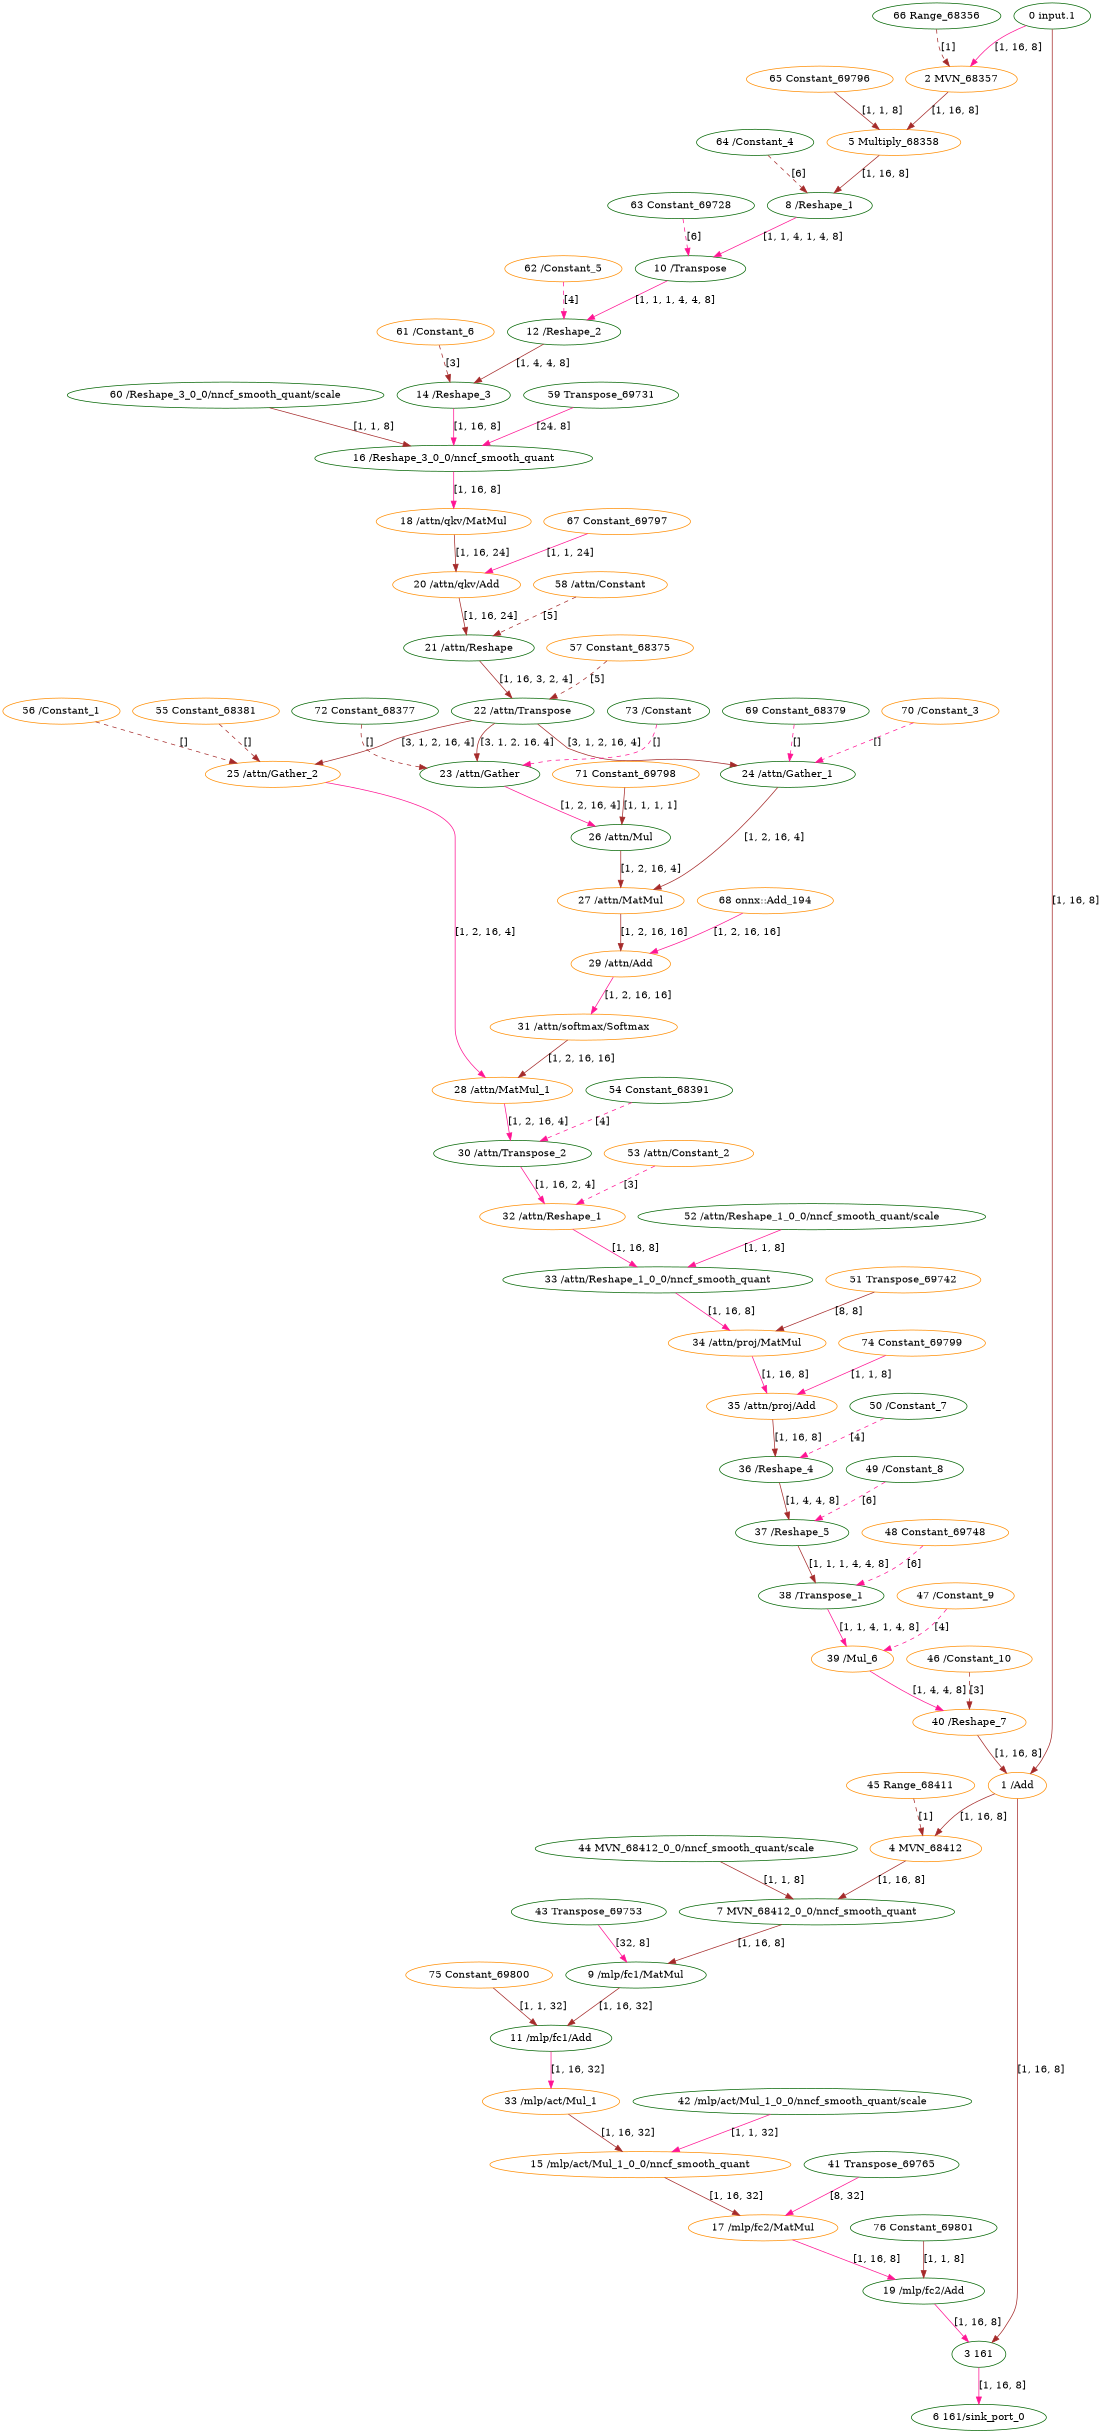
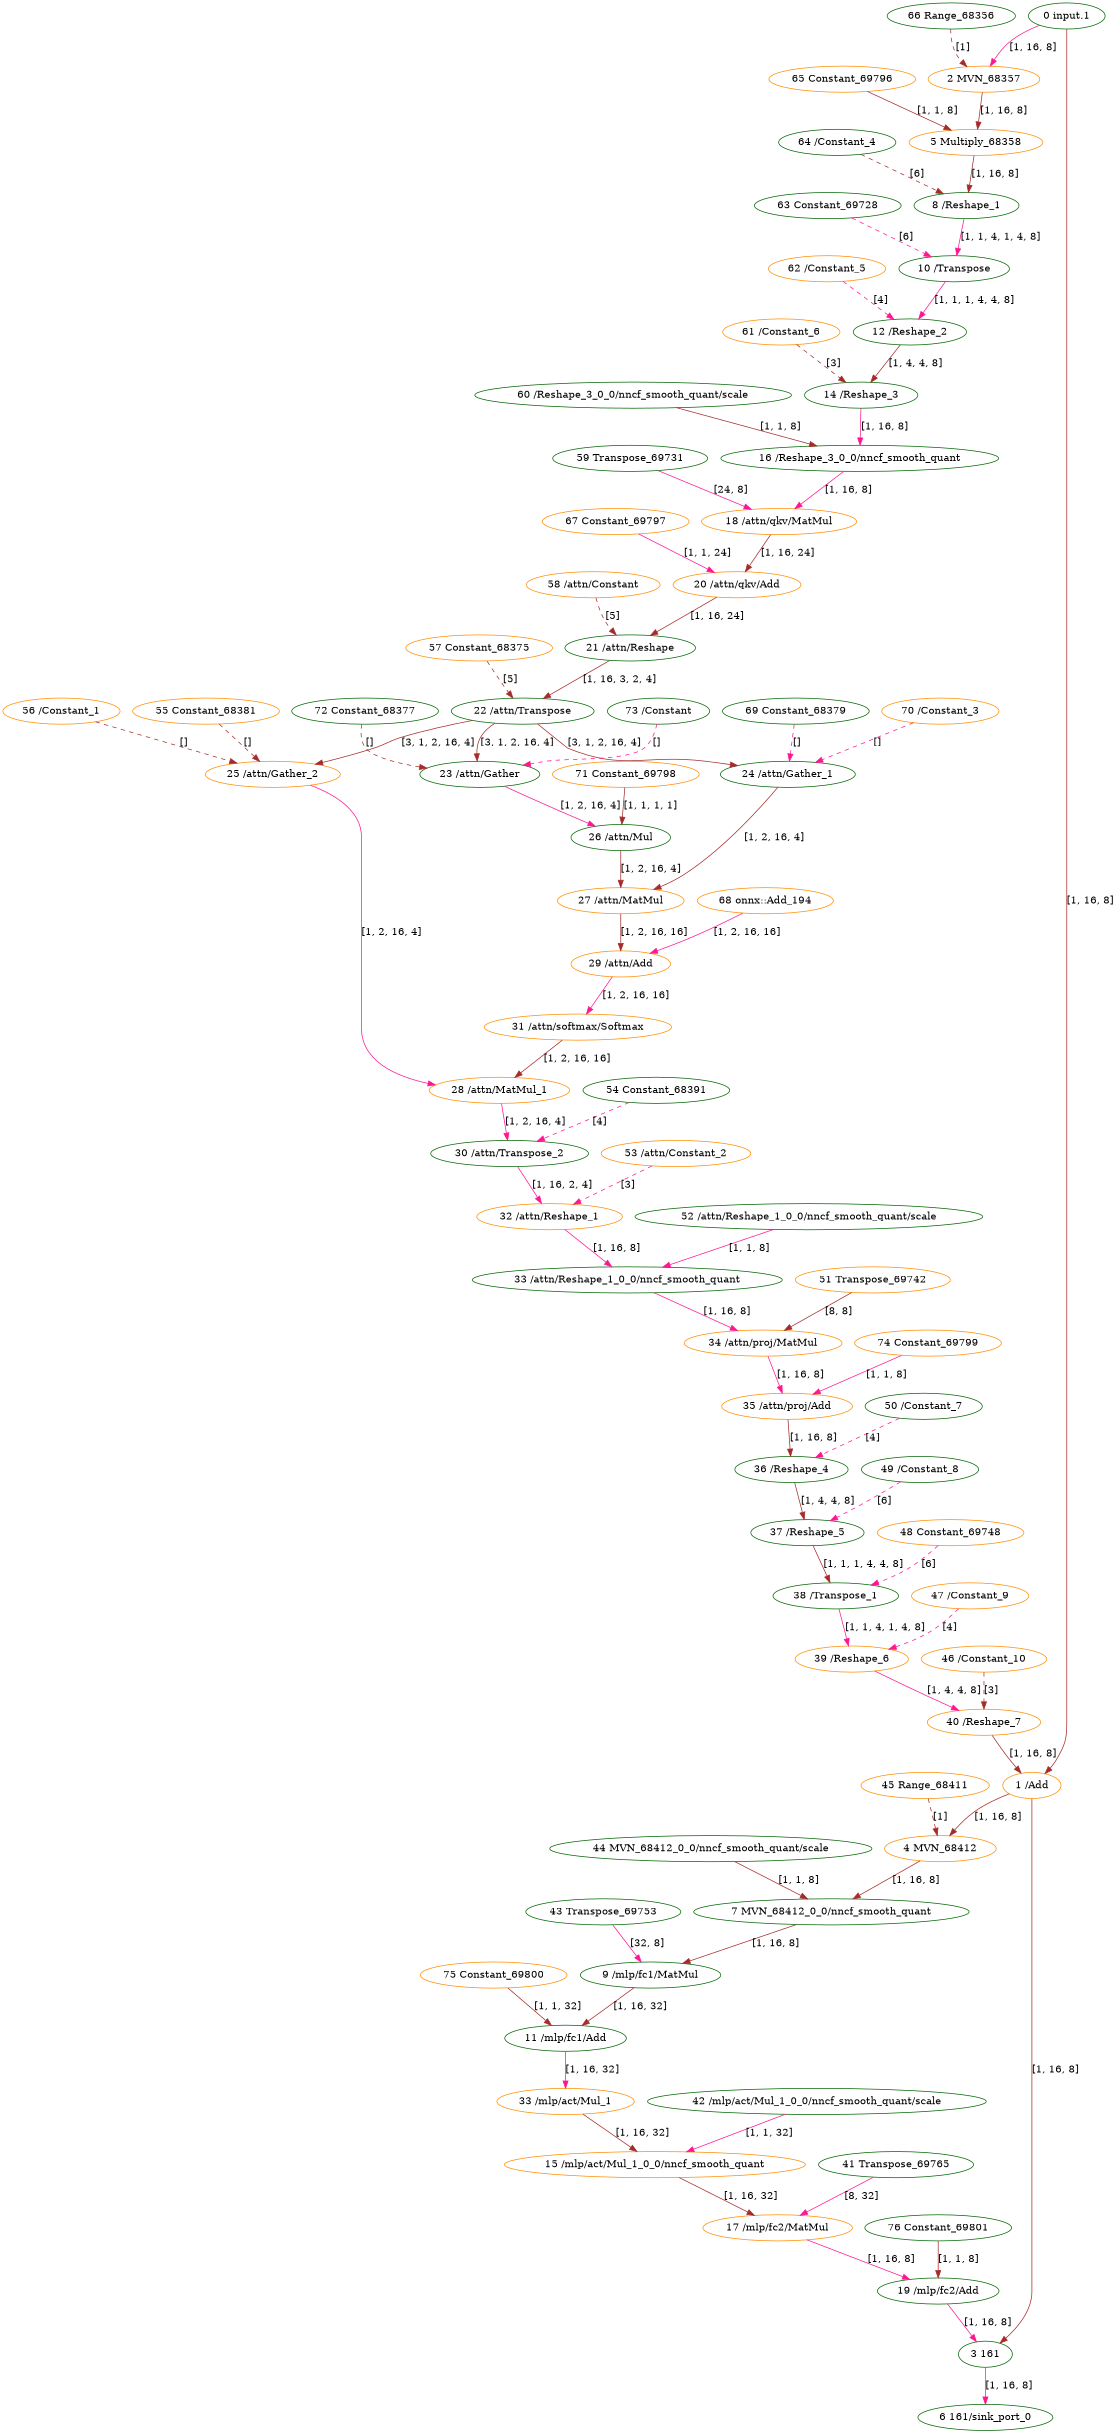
edge "59 Transpose_69731" -> "16 /Reshape_3_0_0/nncf_smooth_quant": now "59 Transpose_69731" -> "18 /attn/qkv/MatMul"
node "39 /Mul_6": label "39 /Mul_6" -> "39 /Reshape_6"
